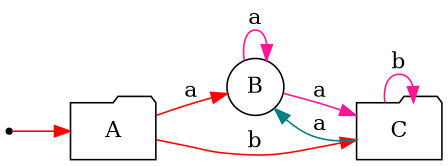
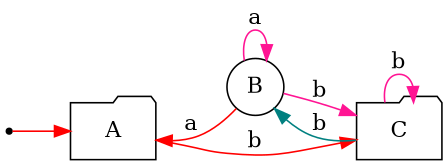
edge "B" -> "C": label "a" -> "b"
edge "A" -> "B": reversed
edge "C" -> "B": label "a" -> "b"
